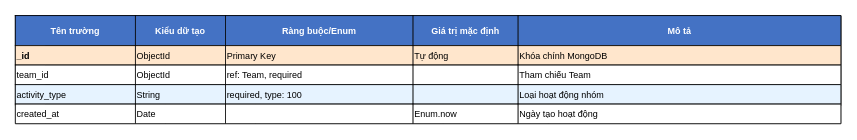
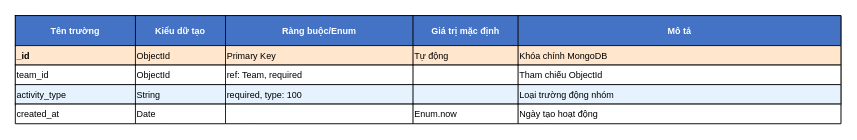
node "Tham chiếu Team": label "Tham chiếu Team" -> "Tham chiếu ObjectId"
node "Loại hoạt động nhóm": label "Loại hoạt động nhóm" -> "Loại trường động nhóm"
